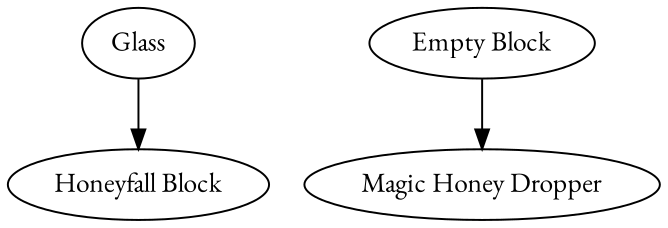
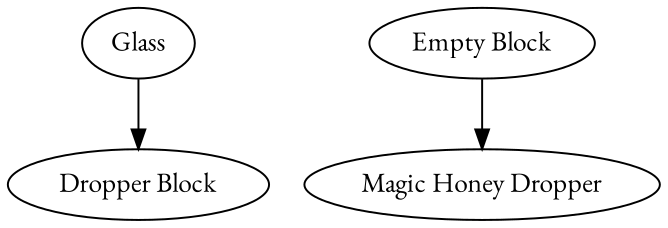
node "Honeyfall Block": label "Honeyfall Block" -> "Dropper Block"
